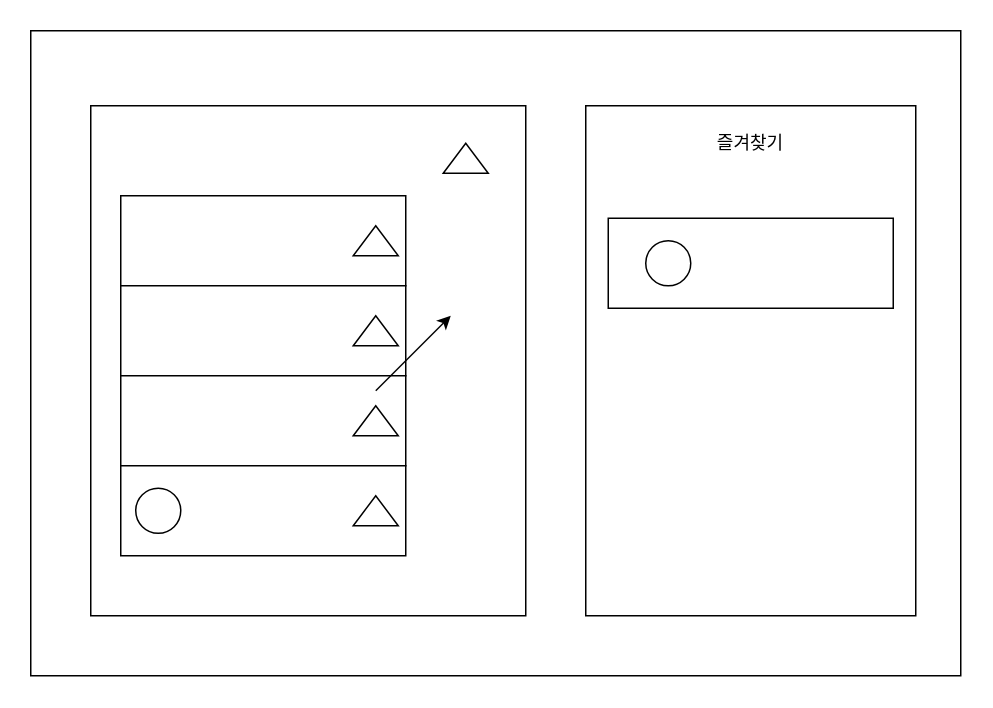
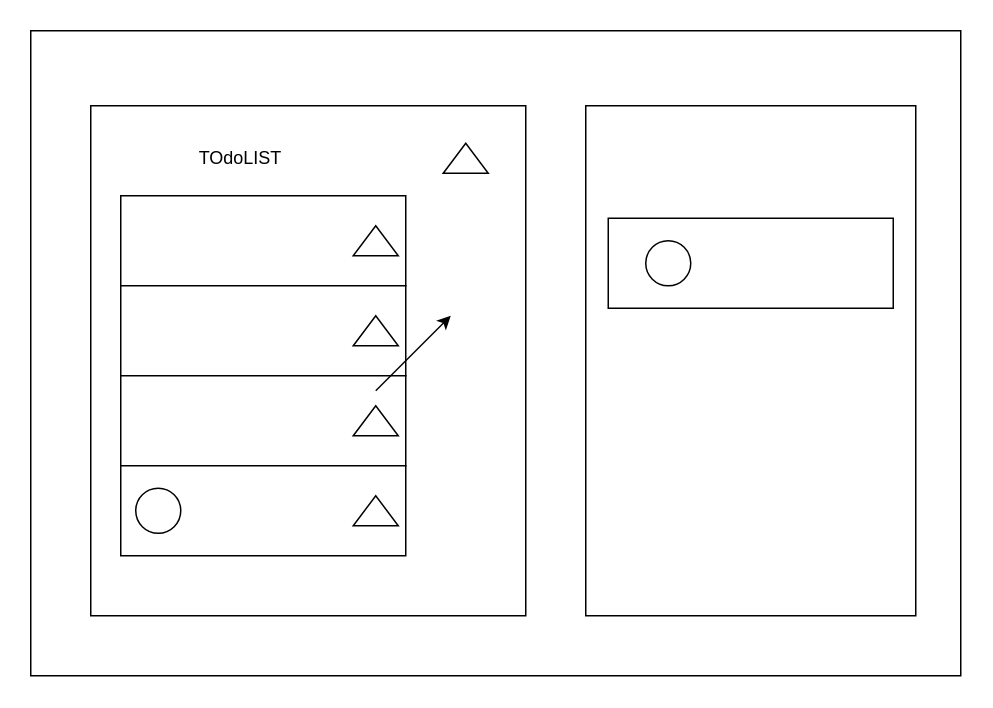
node "즐겨찾기": removed
node "TOdoLIST": added
